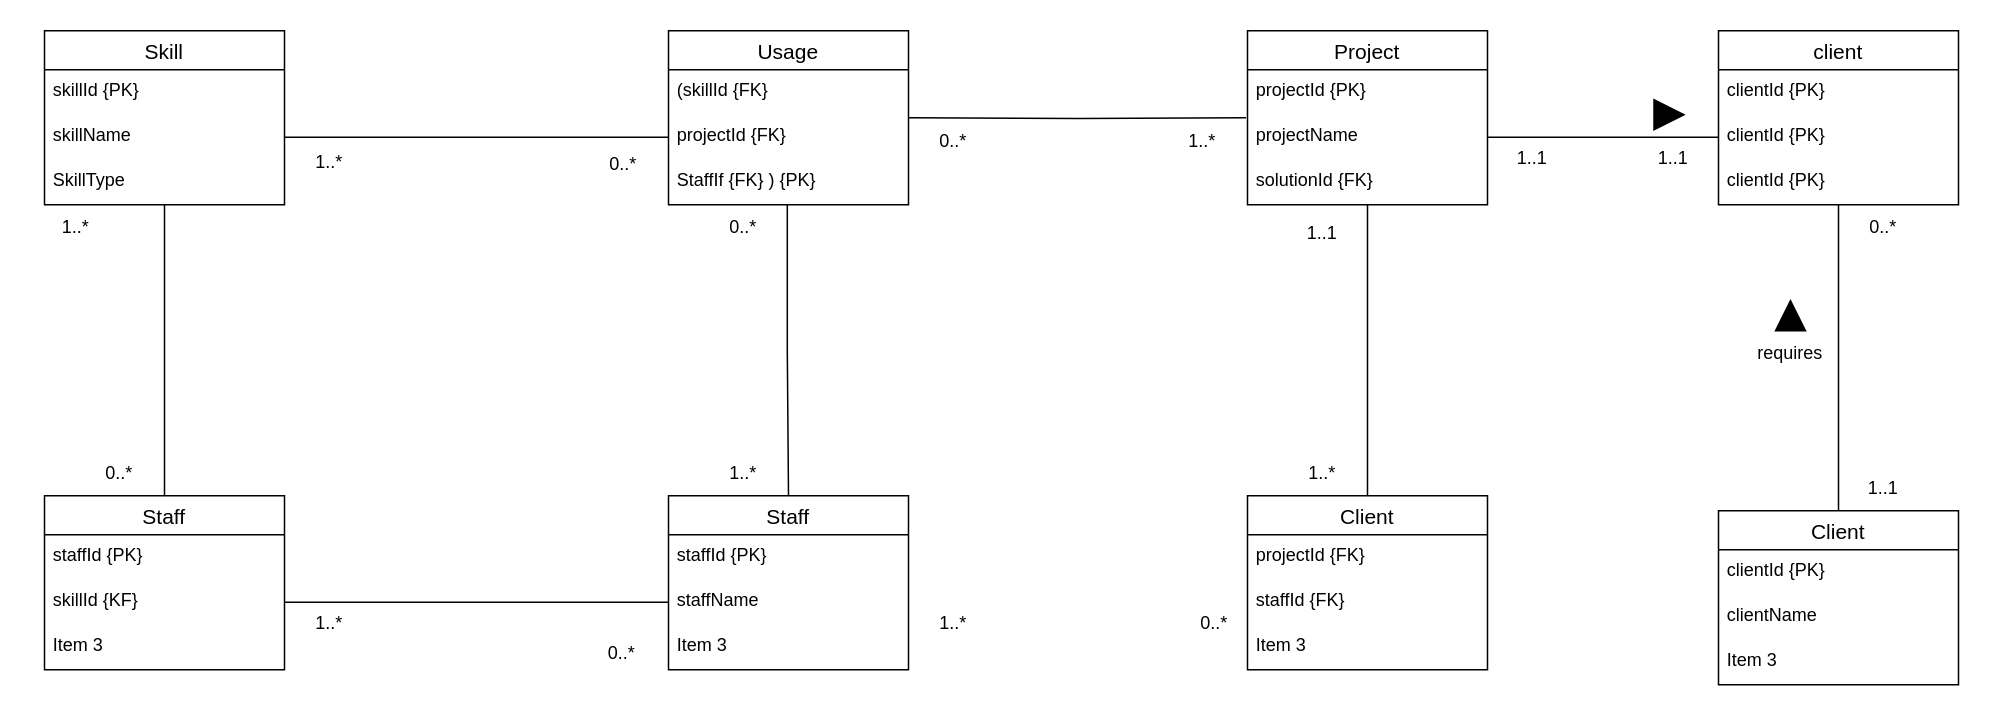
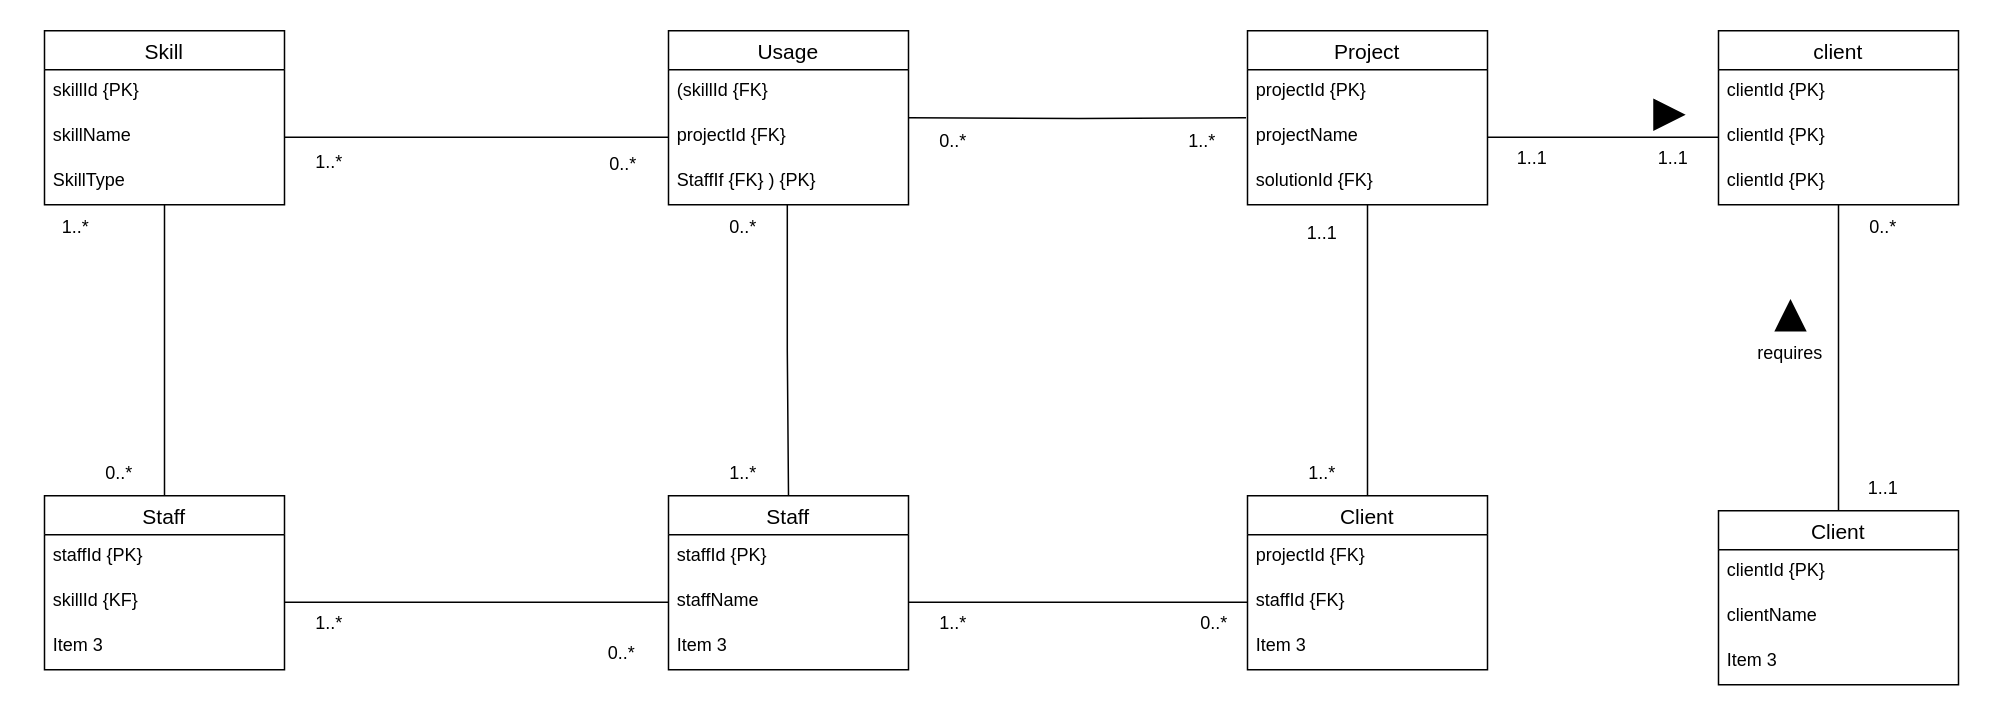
edge "staffName" -- "staffId {FK}": added
